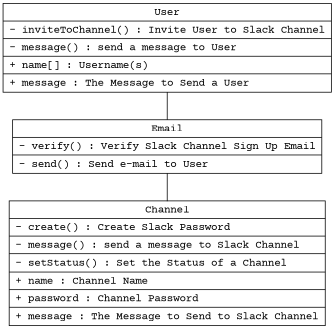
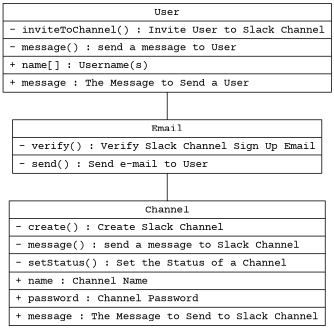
node "Channel": text "- create() : Create Slack Password" -> "- create() : Create Slack Channel"
